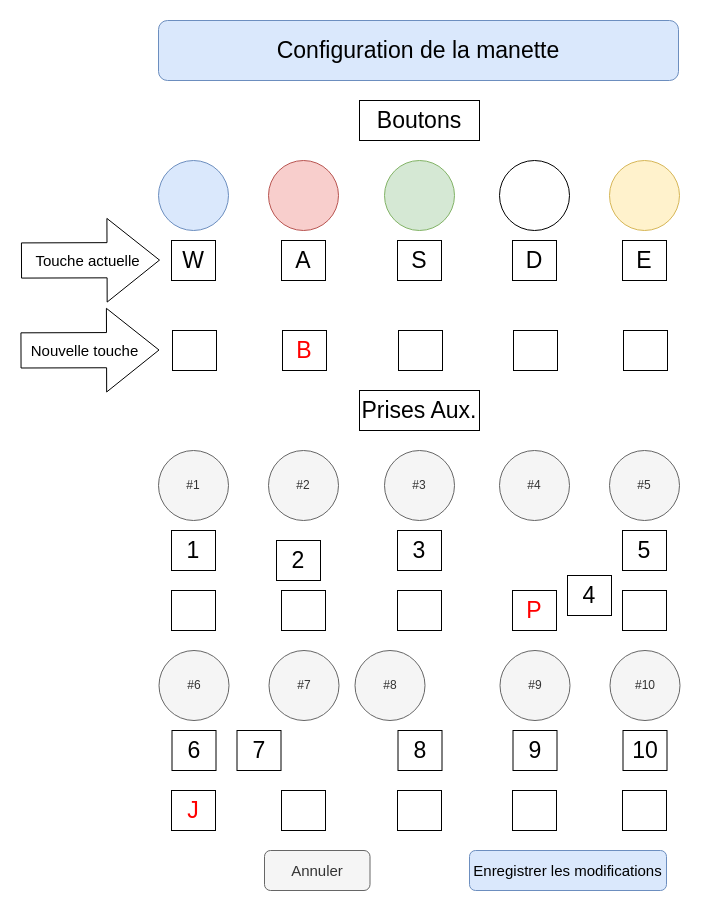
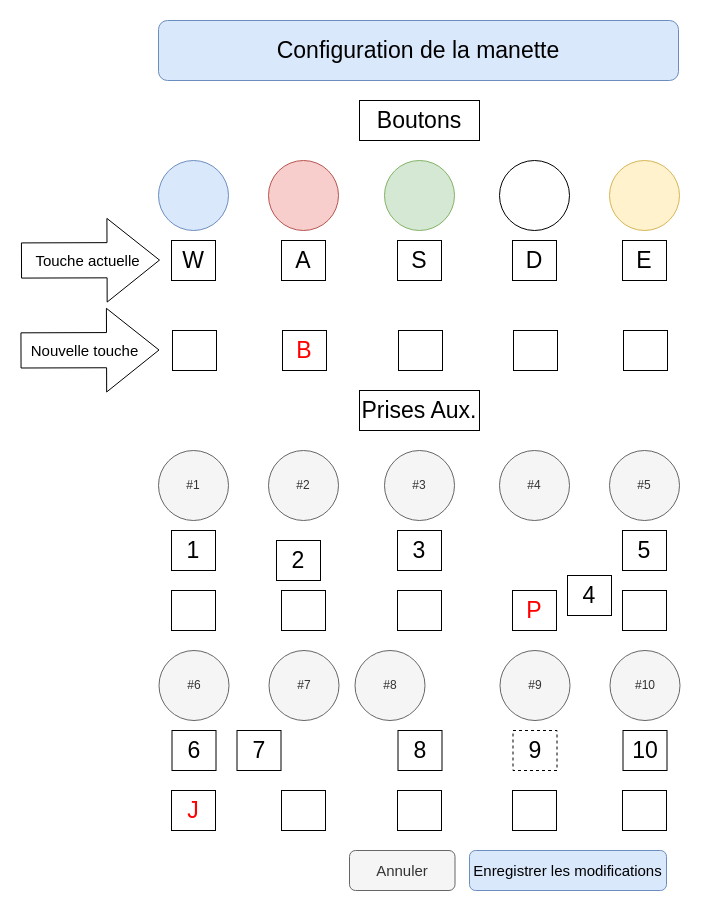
node "9": style solid -> dashed
node "Annuler": moved (317, 871) -> (402, 871)
